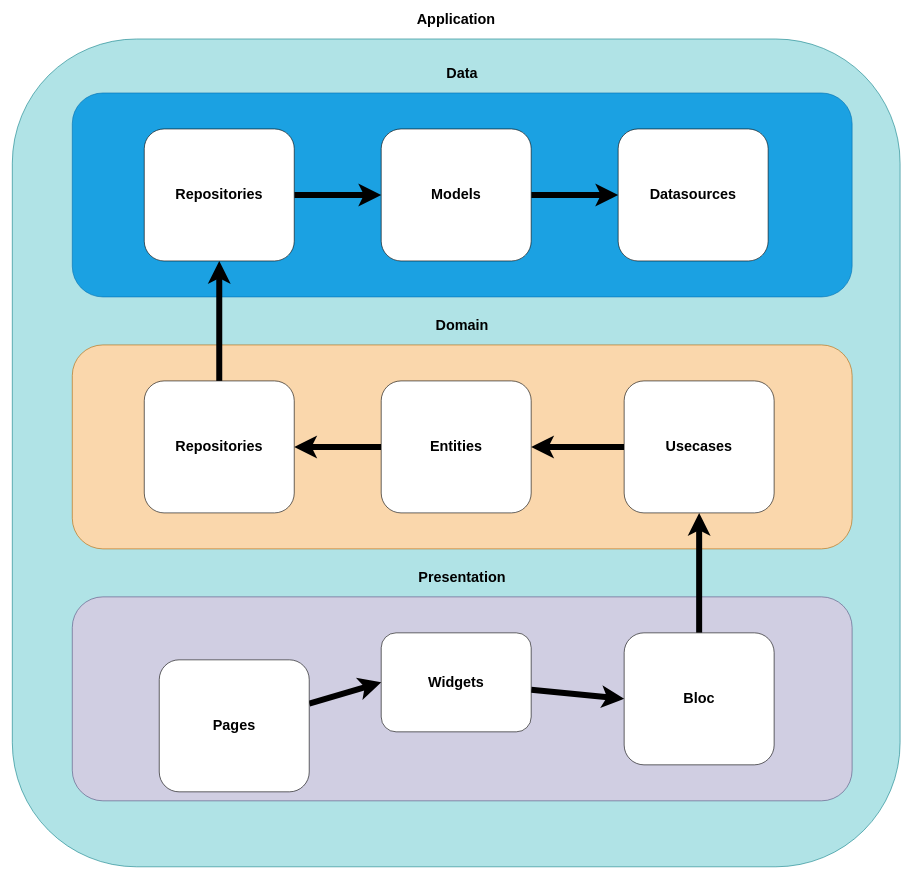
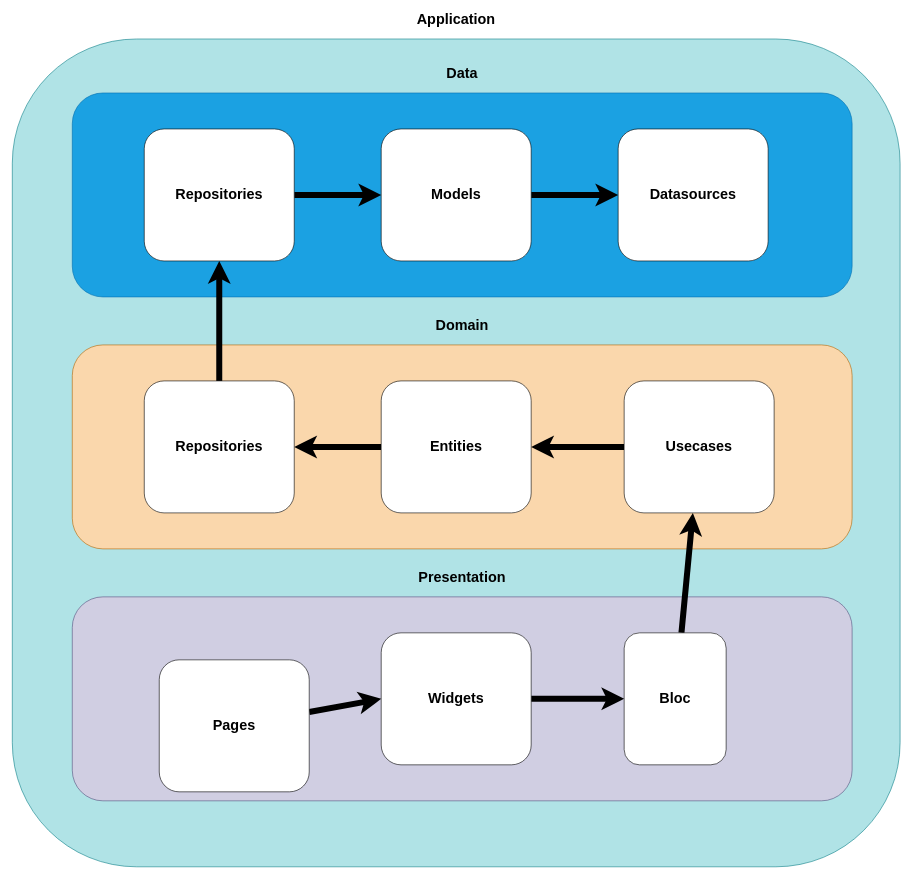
node "Widgets": size 150x99 -> 150x132
node "Bloc": size 150x132 -> 102x132
